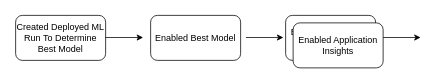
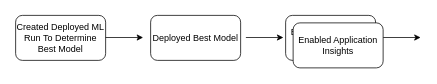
node "Enabled Best Model": label "Enabled Best Model" -> "Deployed Best Model"
